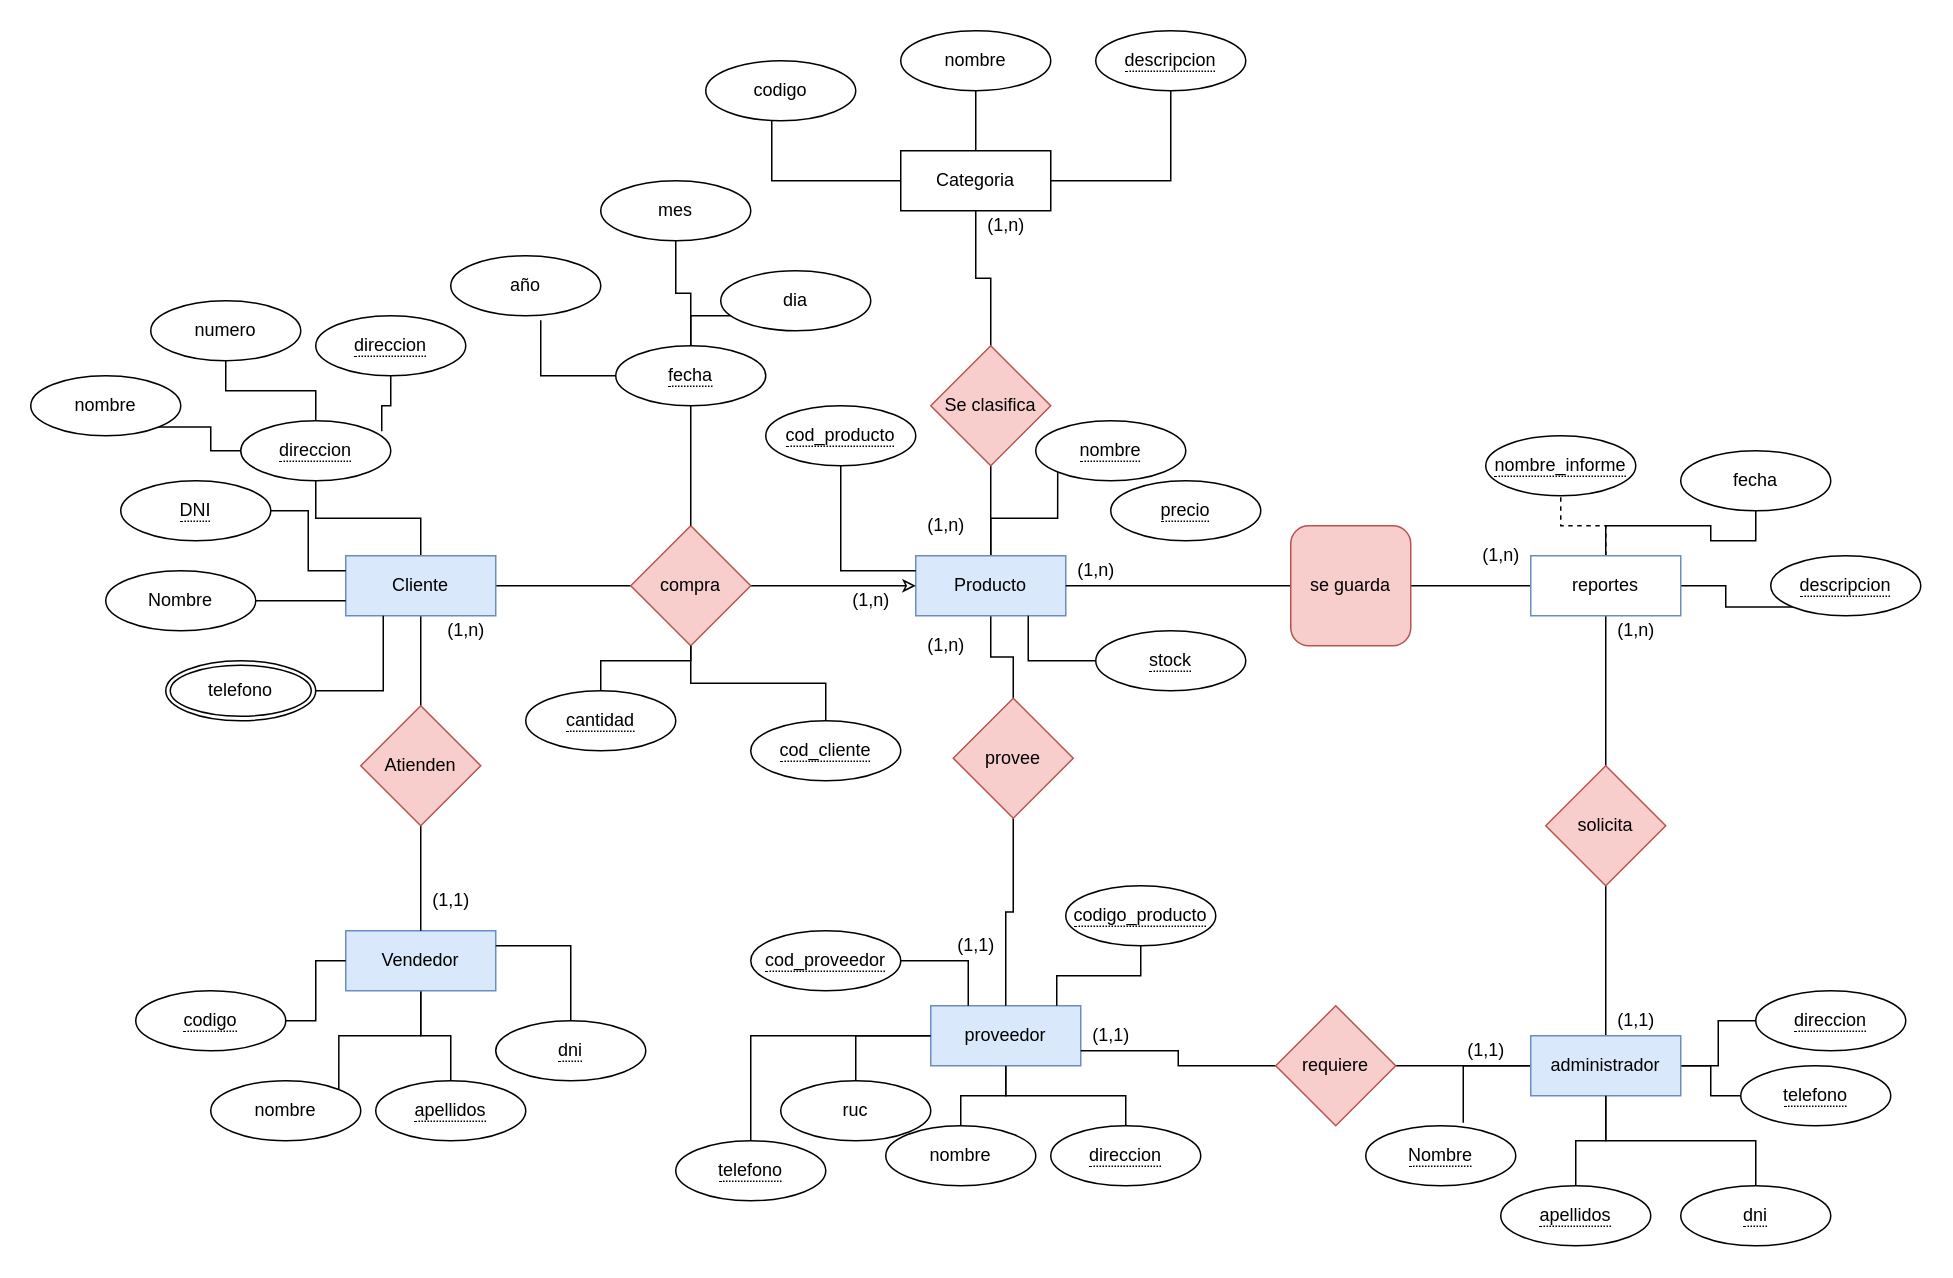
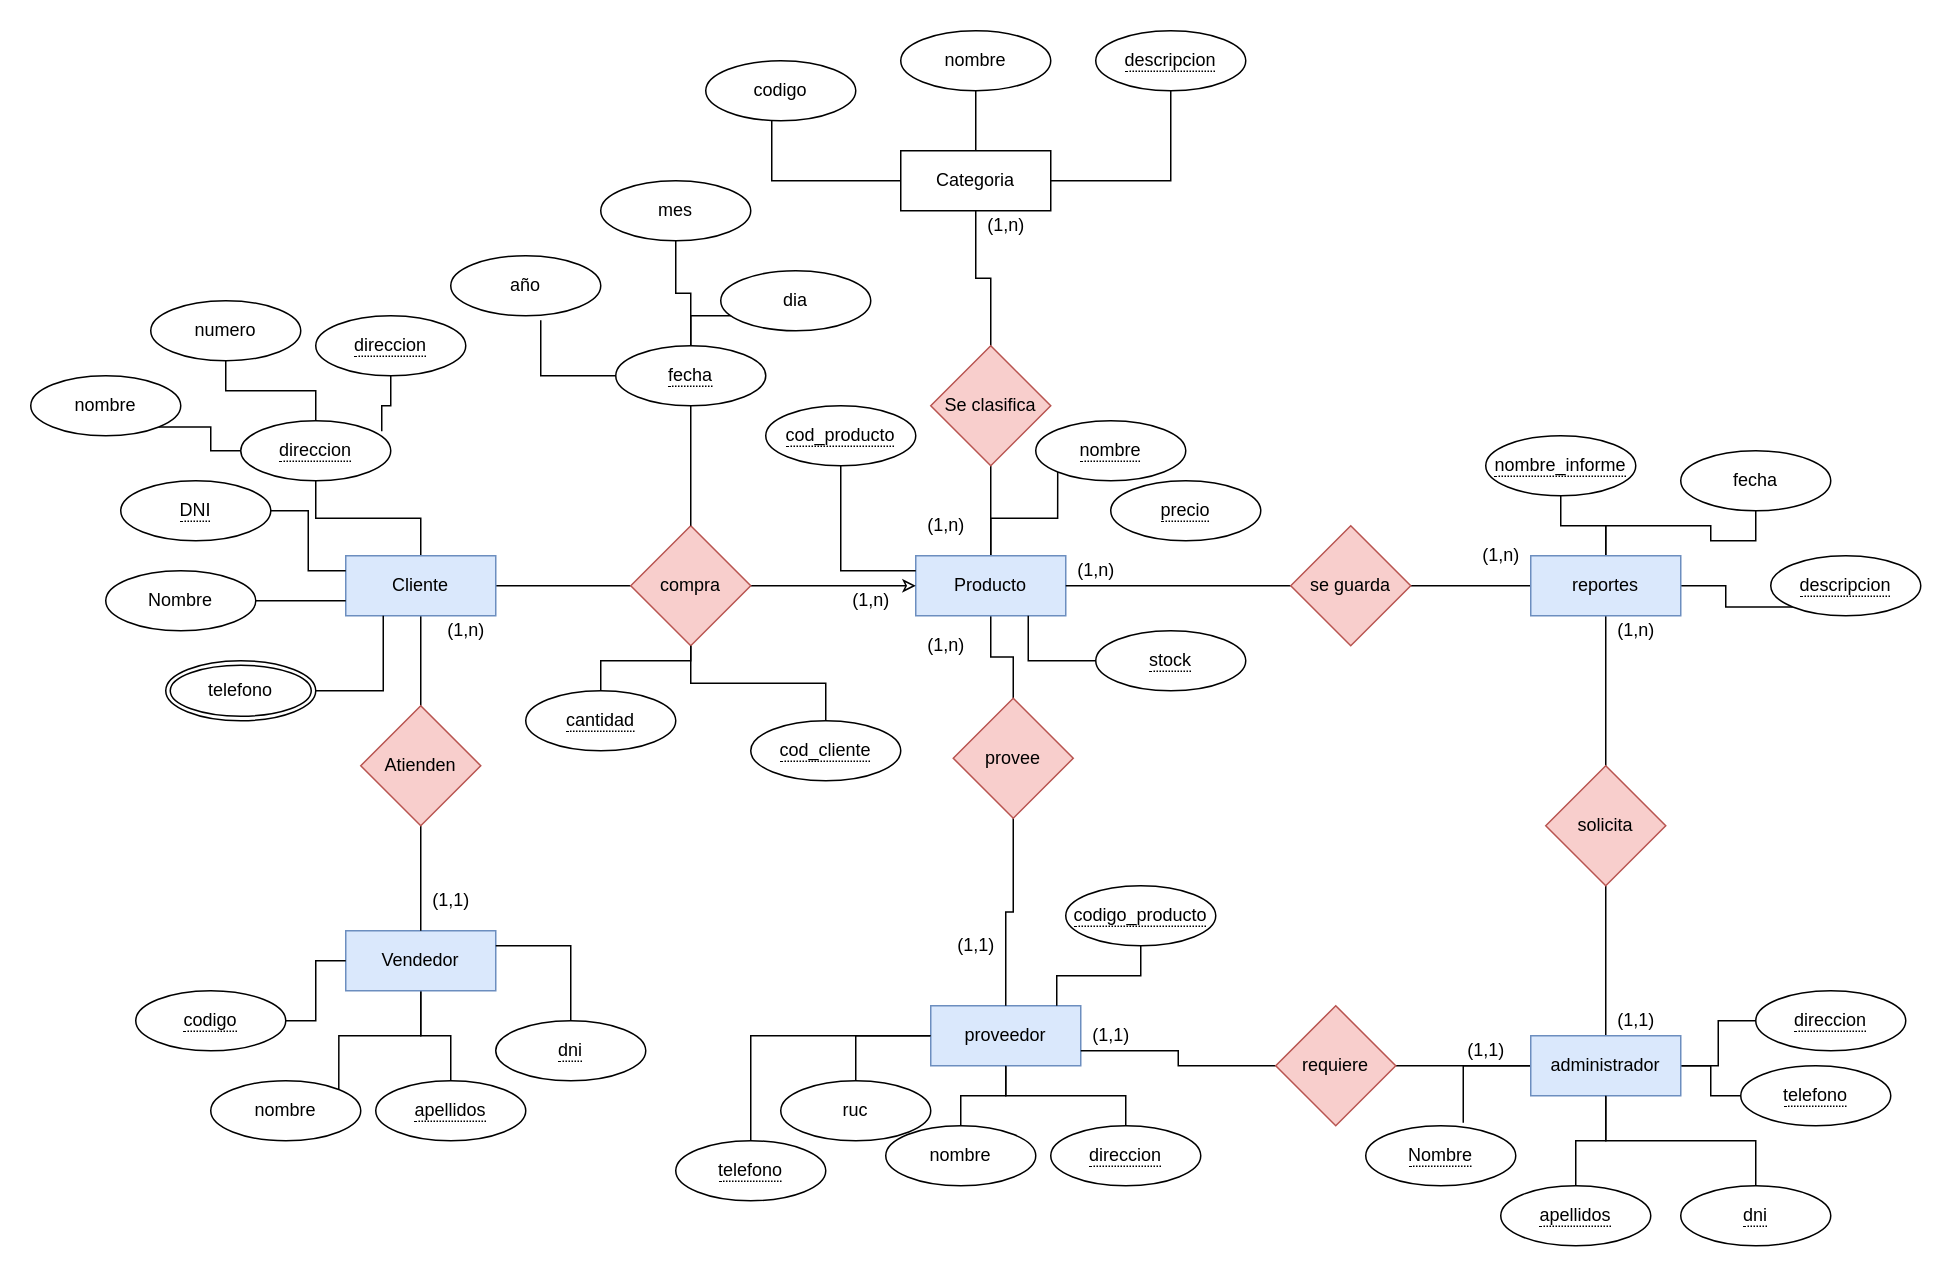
edge "nombre_informe" -- "reportes": style dashed -> solid
node "se guarda": shape rounded rectangle -> diamond
node "reportes": fillcolor #ffffff -> #dae8fc
node "cod_proveedor": removed
edge "cod_proveedor" -- "proveedor": removed
